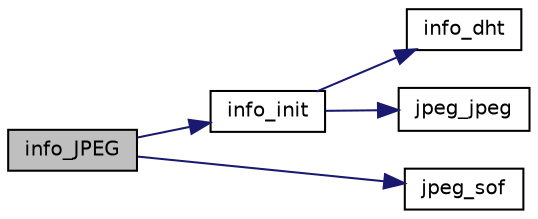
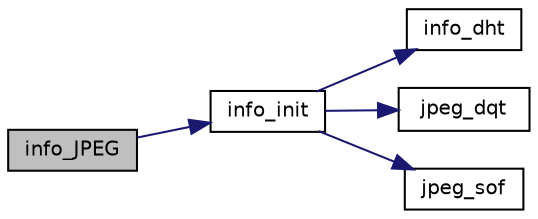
node "jpeg_jpeg": label "jpeg_jpeg" -> "jpeg_dqt"
edge "info_JPEG" -> "jpeg_sof": now "info_init" -> "jpeg_sof"
